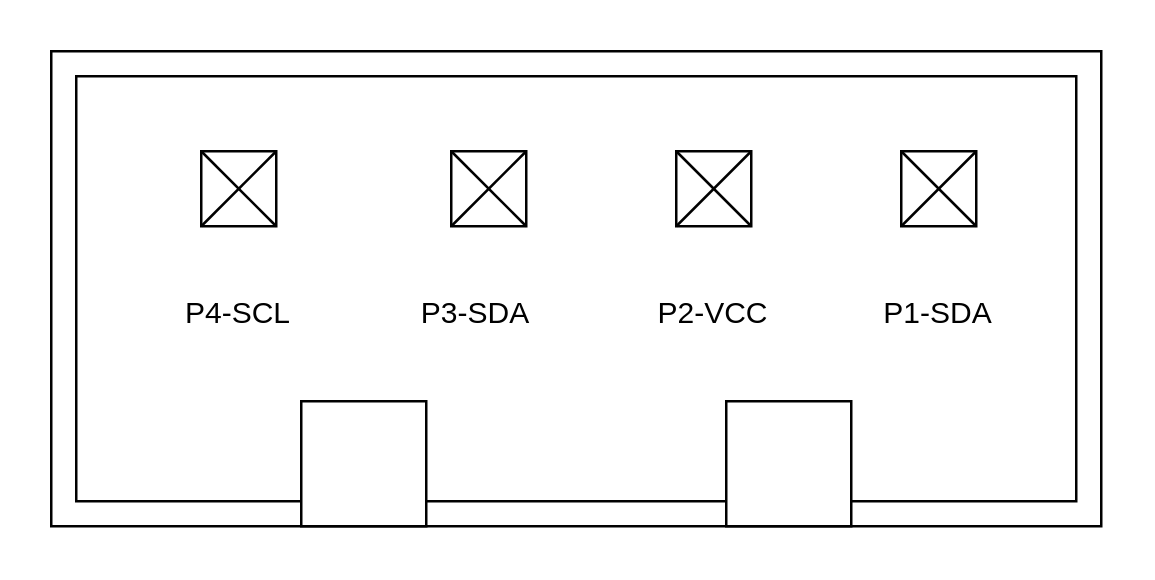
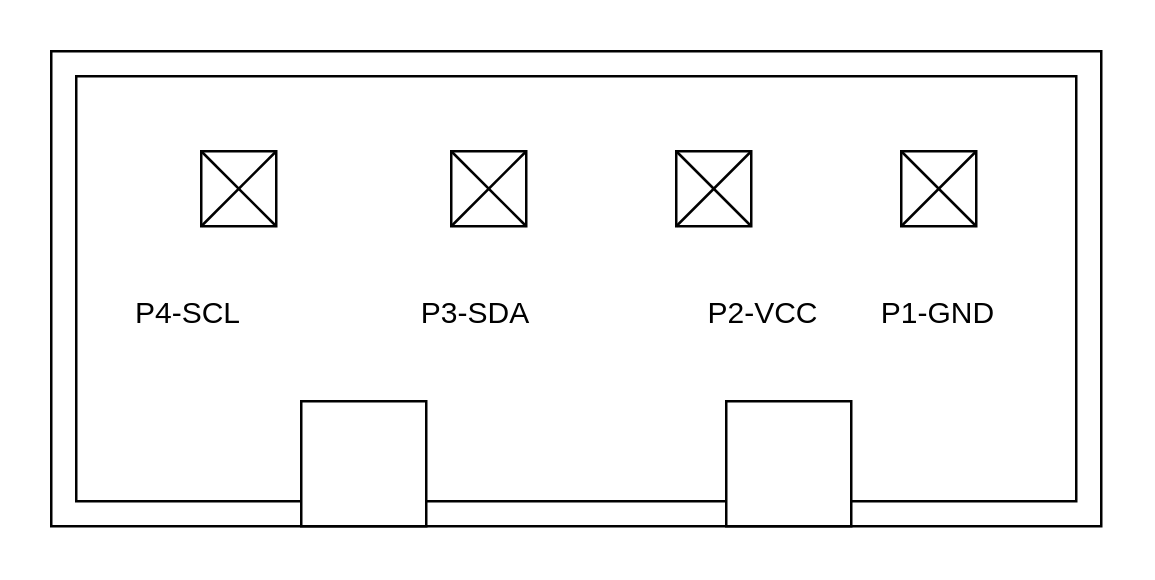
node "P4-SCL": moved (239, 314) -> (189, 314)
node "P2-VCC": moved (714, 314) -> (764, 314)
node "P1-SDA": label "P1-SDA" -> "P1-GND"
